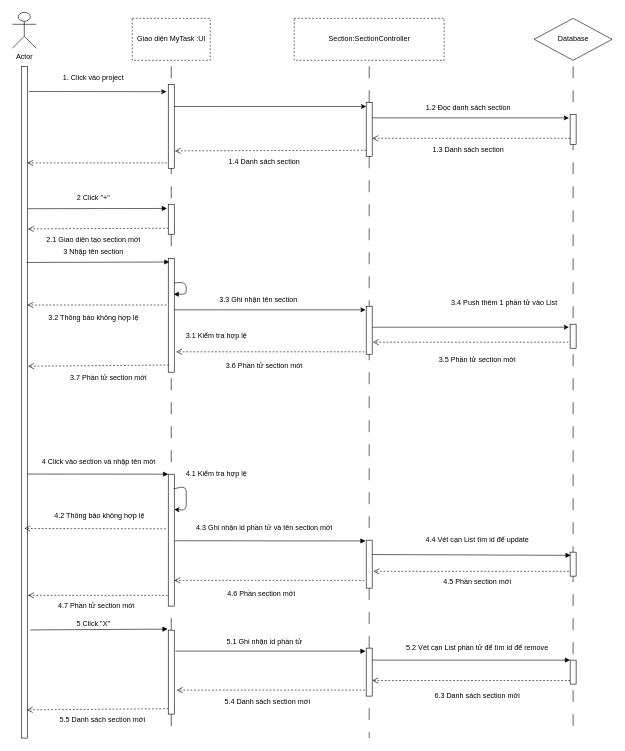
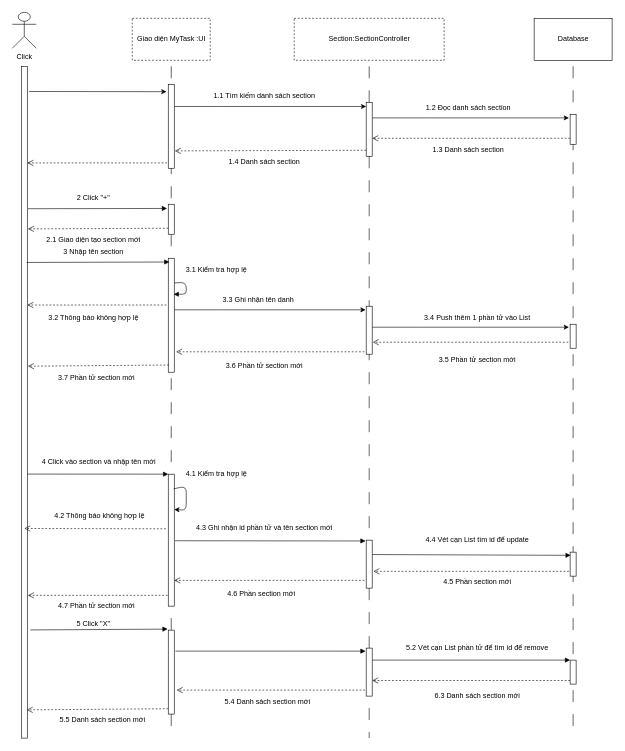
node "Database": shape diamond -> rectangle
node "Actor": label "Actor" -> "Click"
node "1. Click vào project": removed
node "1.1 Tìm kiếm danh sách section": added
node "3.3 Ghi nhận tên section": label "3.3 Ghi nhận tên section" -> "3.3 Ghi nhận tên danh"
node "3.4 Push thêm 1 phần tử vào List": moved (504, 303) -> (477, 318)
node "3.1 Kiểm tra hợp lệ": moved (216, 336) -> (216, 270)
node "3.7 Phần tử section mới": moved (108, 378) -> (96, 378)
node "5.1 Ghi nhận id phần tử": removed
